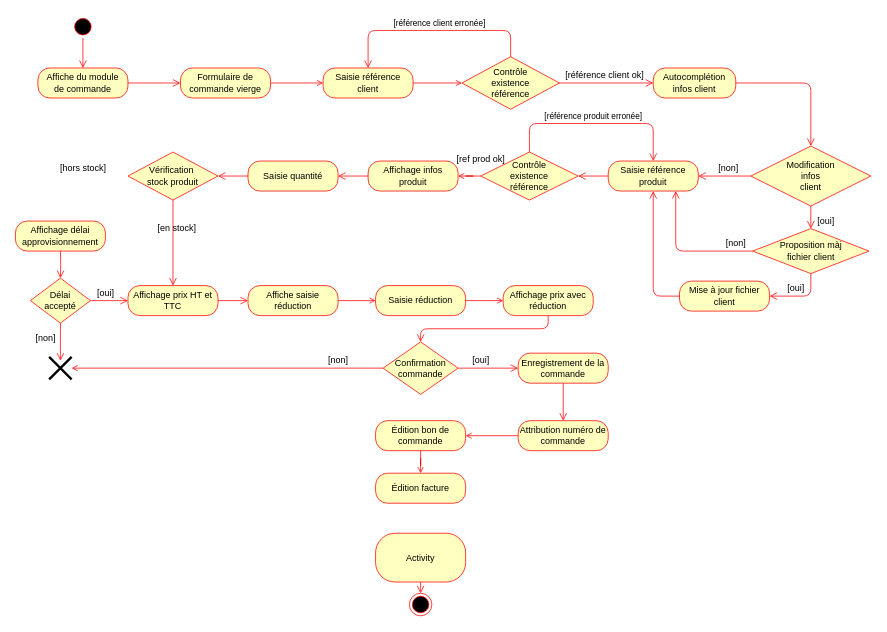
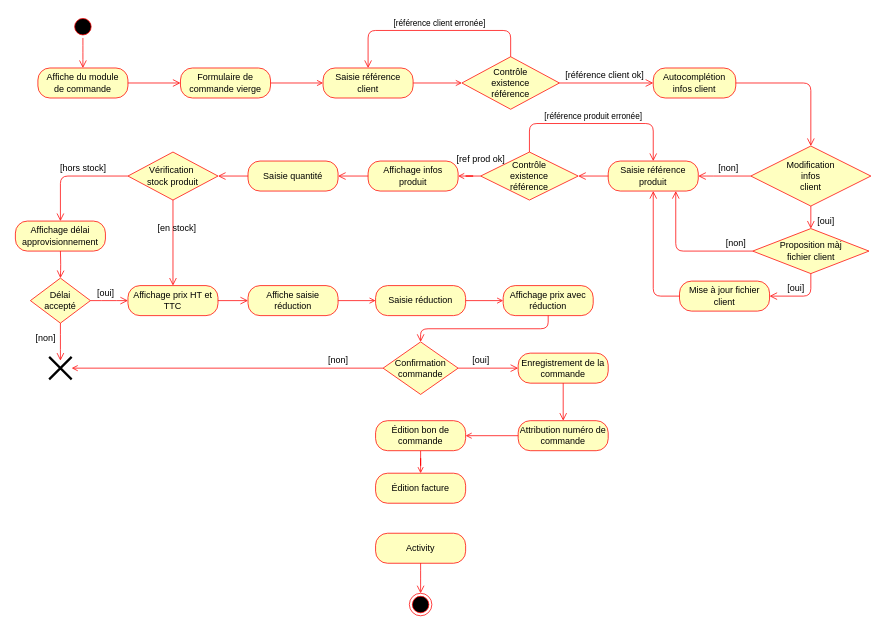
edge "Vérification stock produit" -> "Affichage délai approvisionnement": added
node "Activity": size 90x49 -> 90x30
